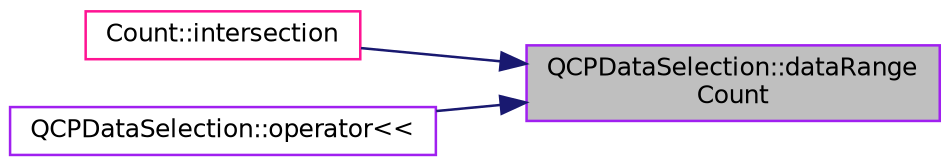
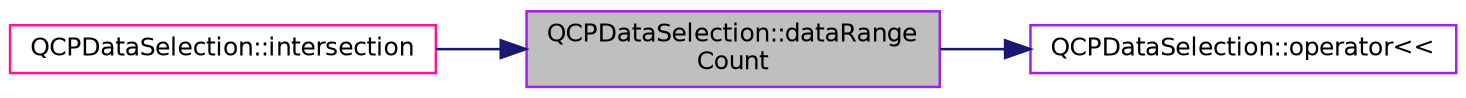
node "Count::intersection": label "Count::intersection" -> "QCPDataSelection::intersection"
edge "QCPDataSelection::operator<<" -> "QCPDataSelection::dataRange Count": reversed
